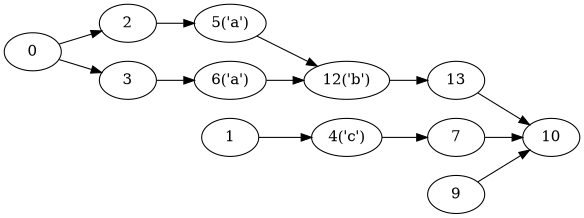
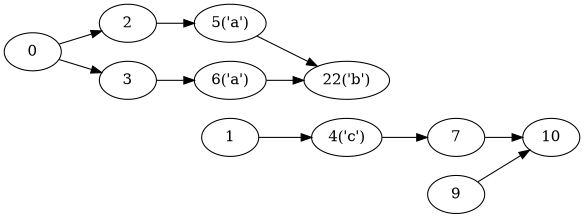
node "12('b')": label "12('b')" -> "22('b')"
node "13": removed
